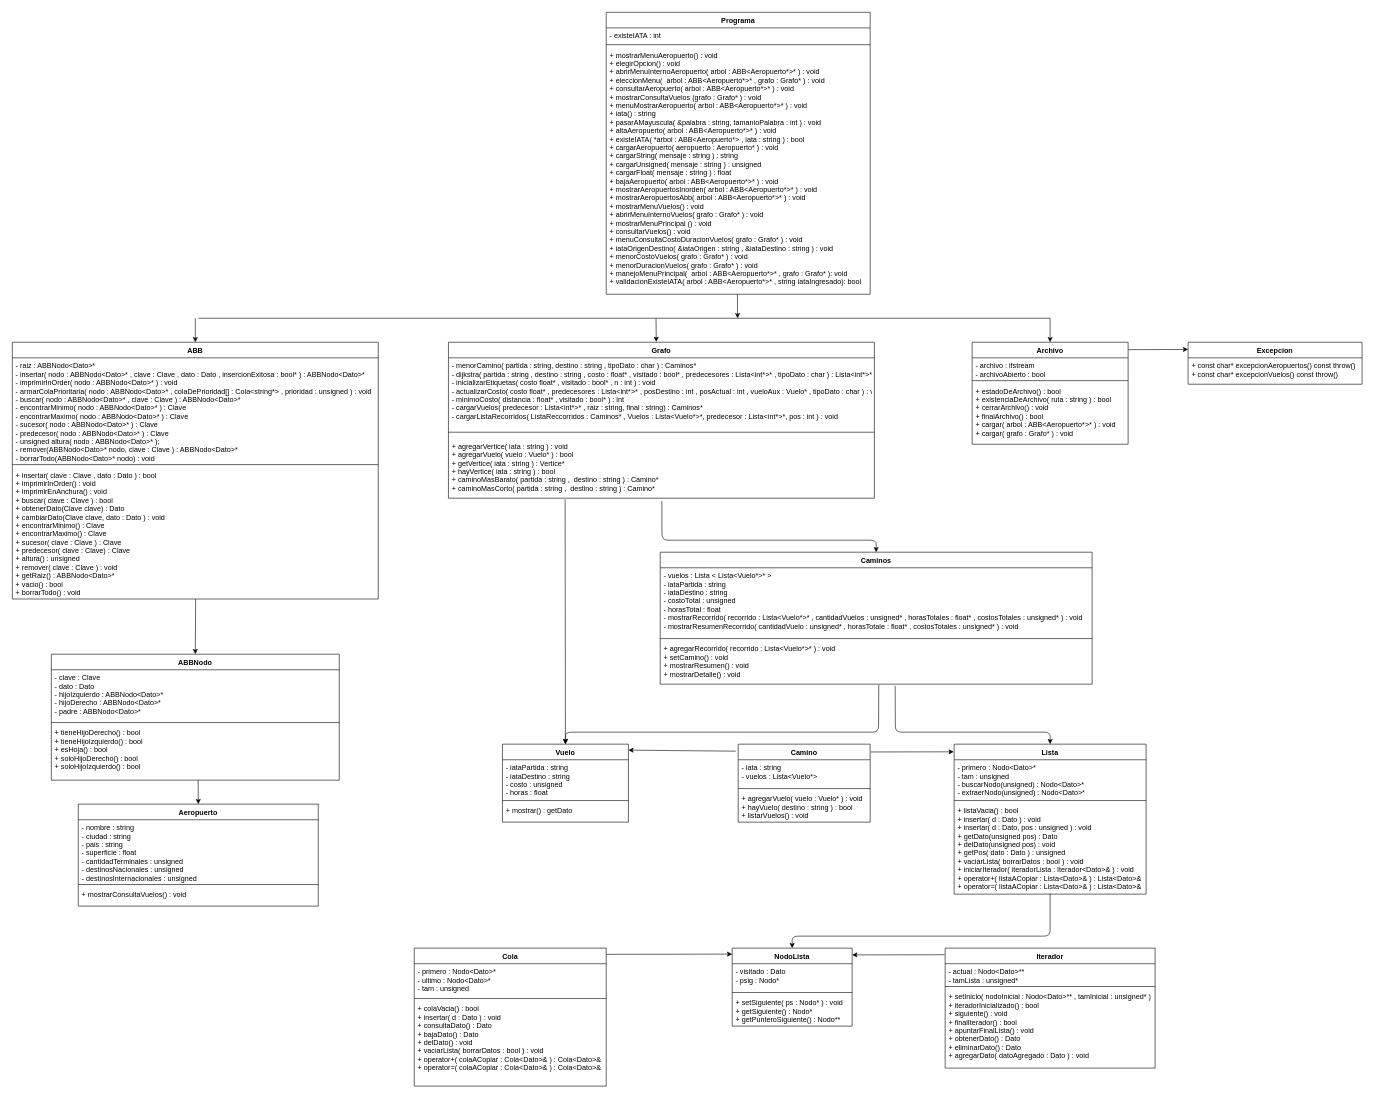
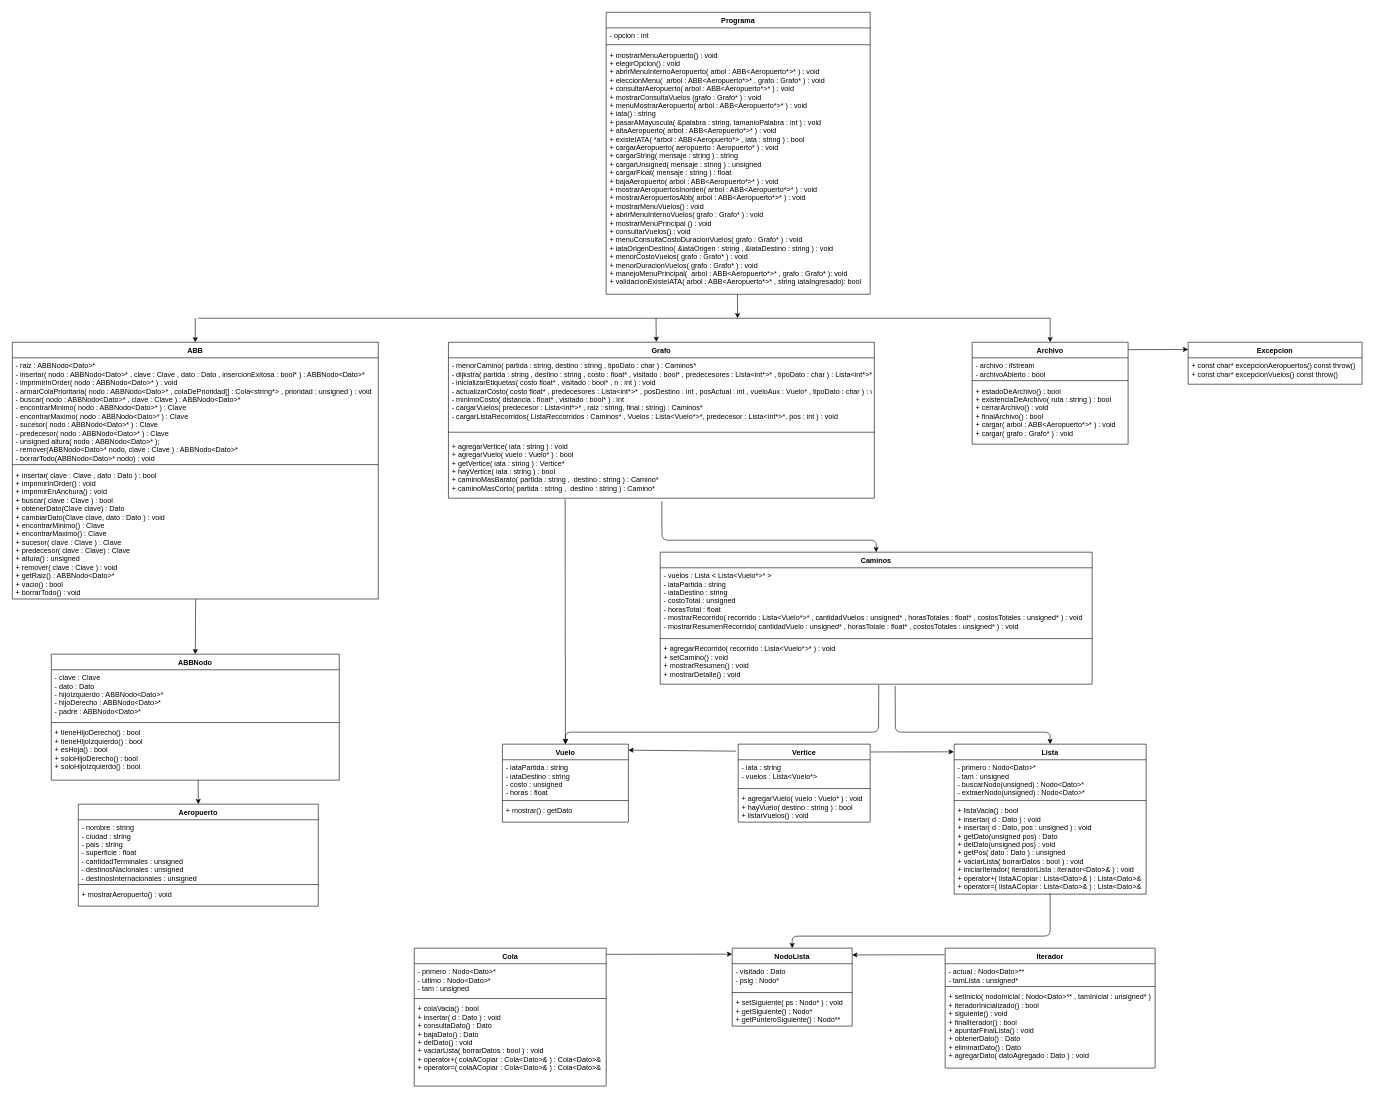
node "- existeIATA : int": label "- existeIATA : int" -> "- opcion : int"
node "Camino": label "Camino" -> "Vertice"
node "+ mostrarConsultaVuelos() : void": label "+ mostrarConsultaVuelos() : void" -> "+ mostrarAeropuerto() : void"
